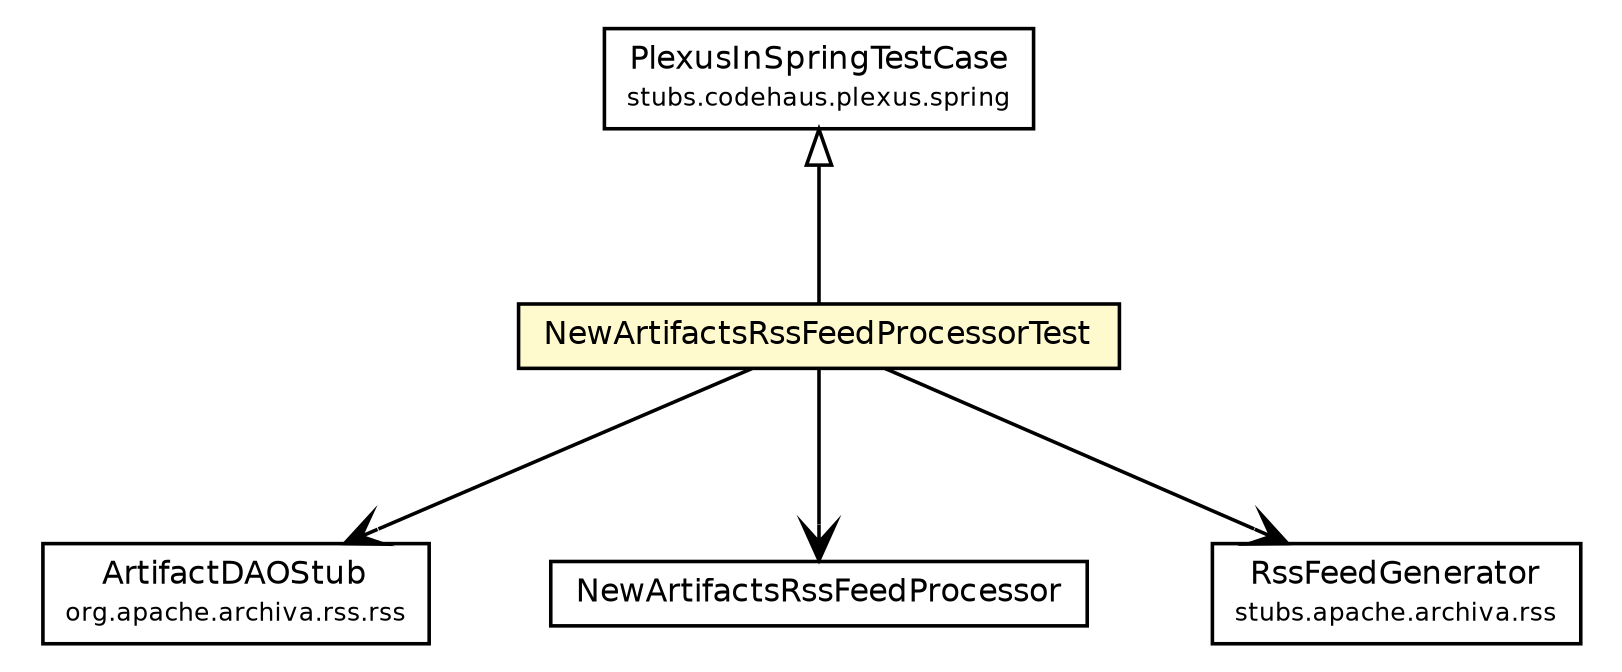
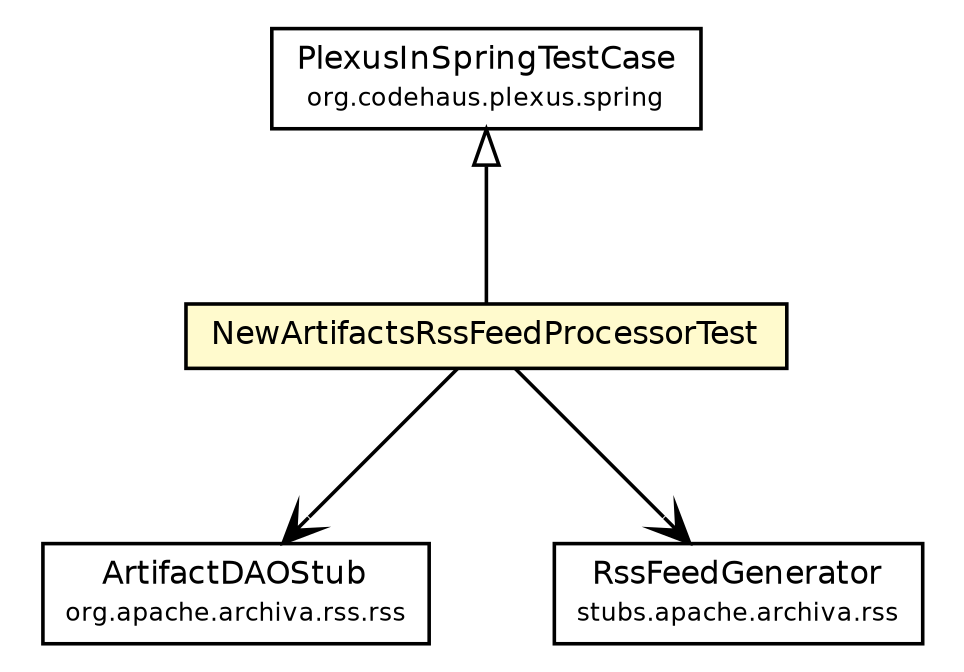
node "PlexusInSpringTestCase": text "stubs.codehaus.plexus.spring" -> "org.codehaus.plexus.spring"
node "NewArtifactsRssFeedProcessor": removed
